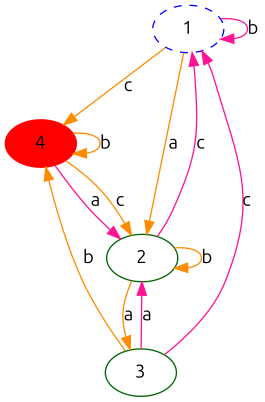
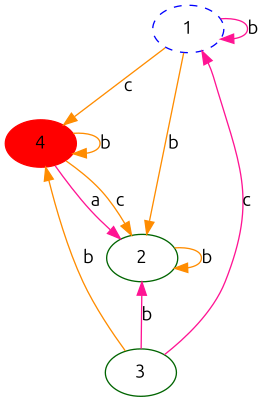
edge "1" -> "2": label "a" -> "b"
edge "2" -> "1": removed, label "c"
edge "2" -> "3": removed, label "a"
edge "3" -> "2": label "a" -> "b"
